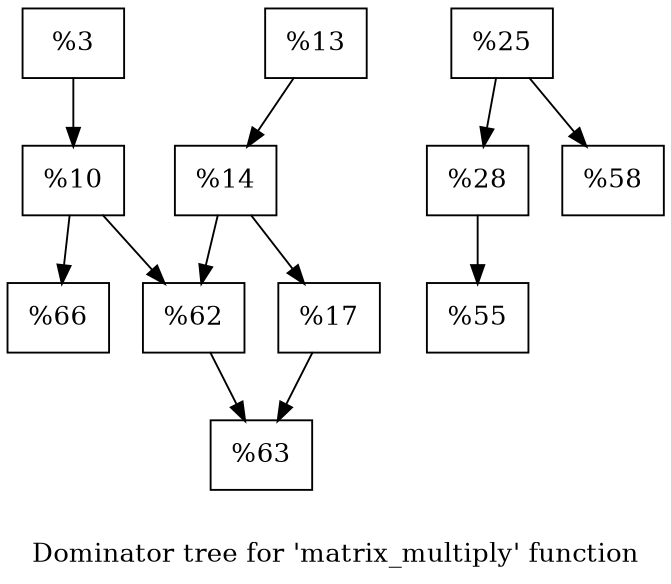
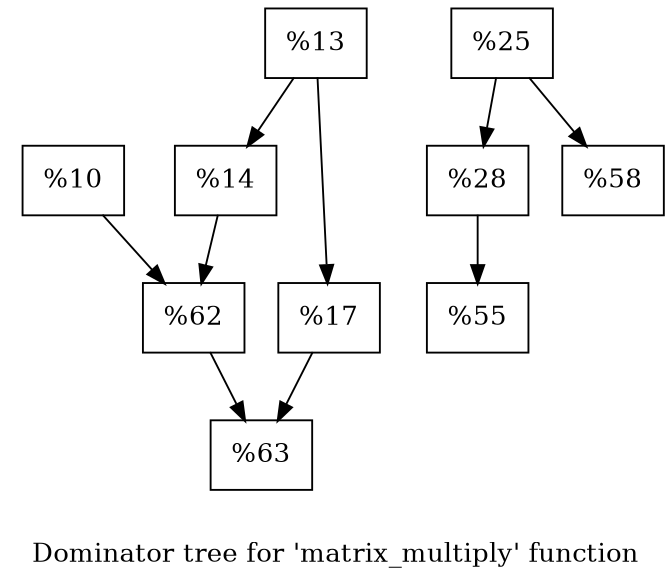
node "%3": removed
edge "%14" -> "%17": now "%13" -> "%17"
node "%66": removed
